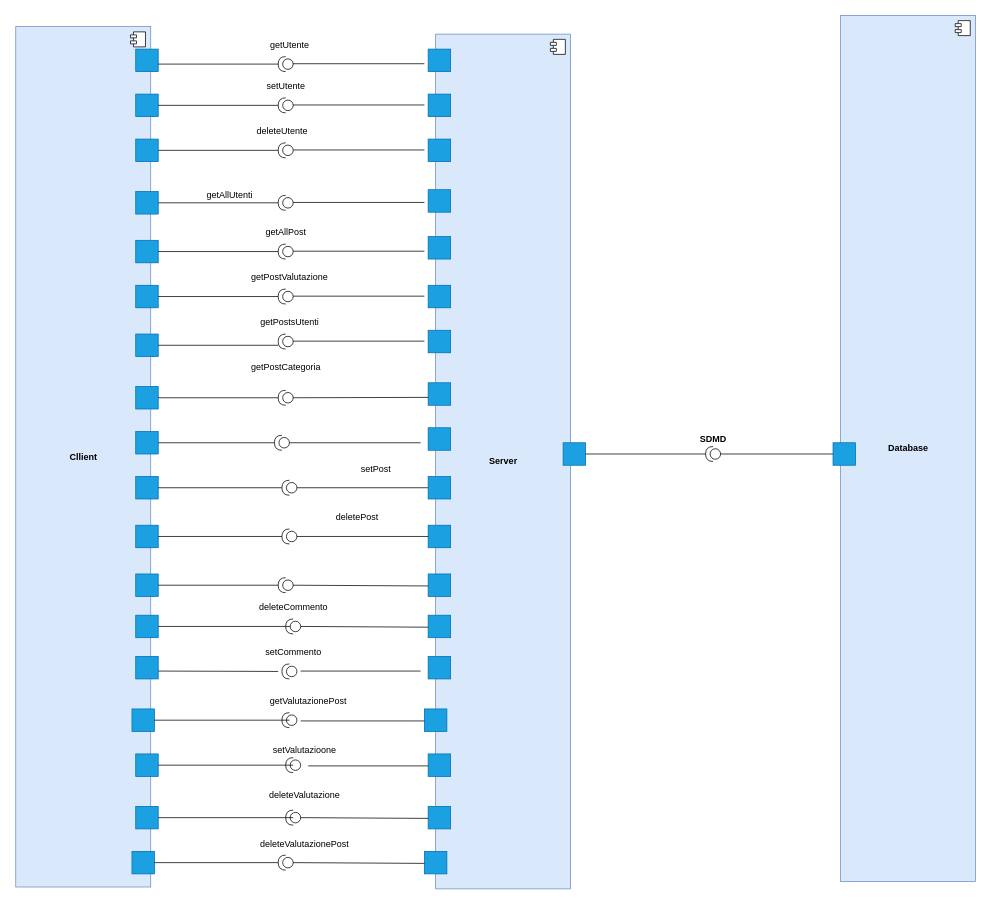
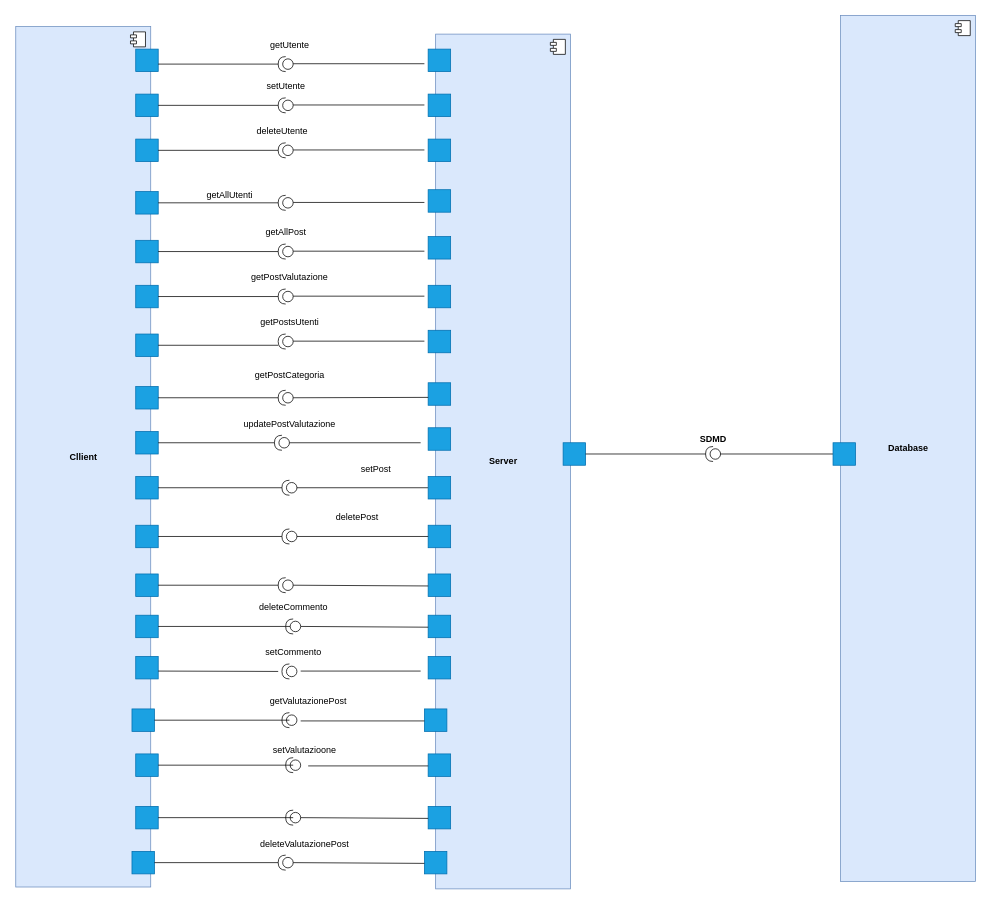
node "getPostCategoria": moved (285, 368) -> (289, 375)
node "updatePostValutazione": added
node "deleteValutazione": removed
